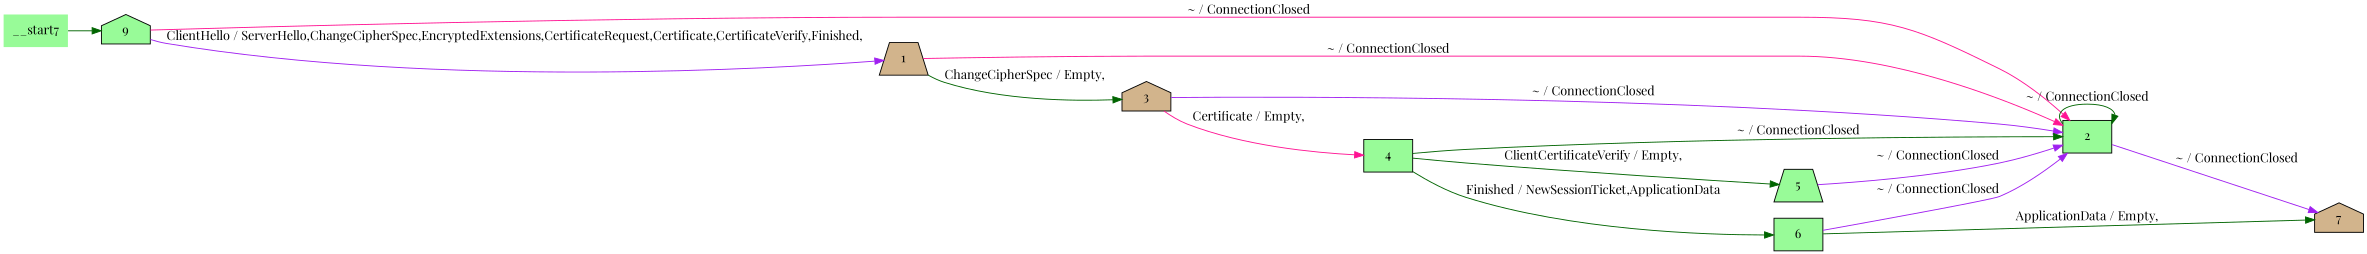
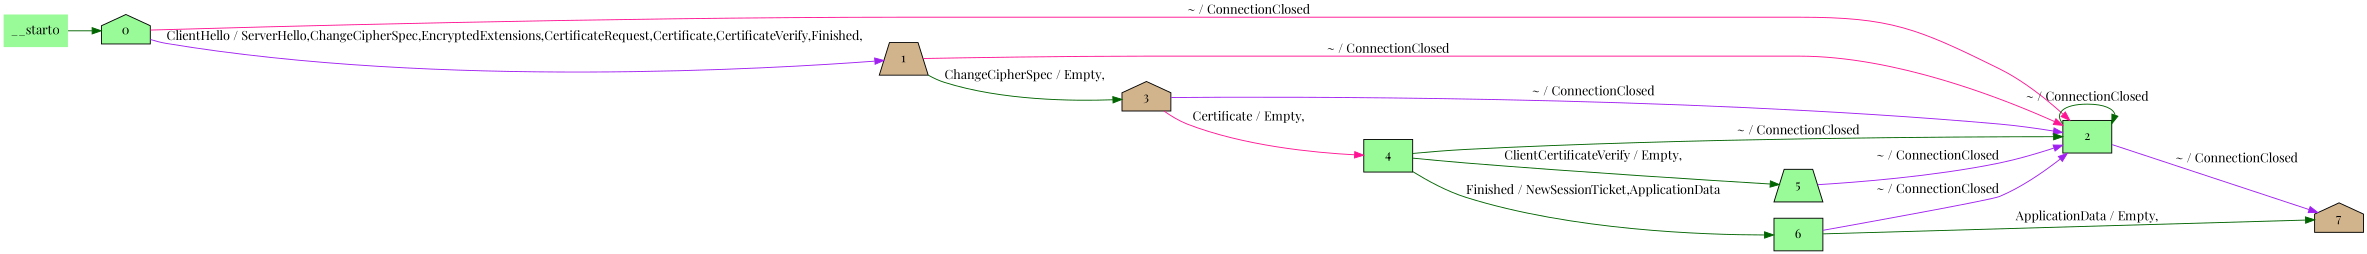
node "__start7": label "__start7" -> "__start0"
node "9": label "9" -> "0"
